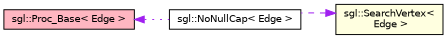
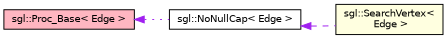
edge "sgl::NoNullCap< Edge >" -> "sgl::SearchVertex< Edge >": reversed
